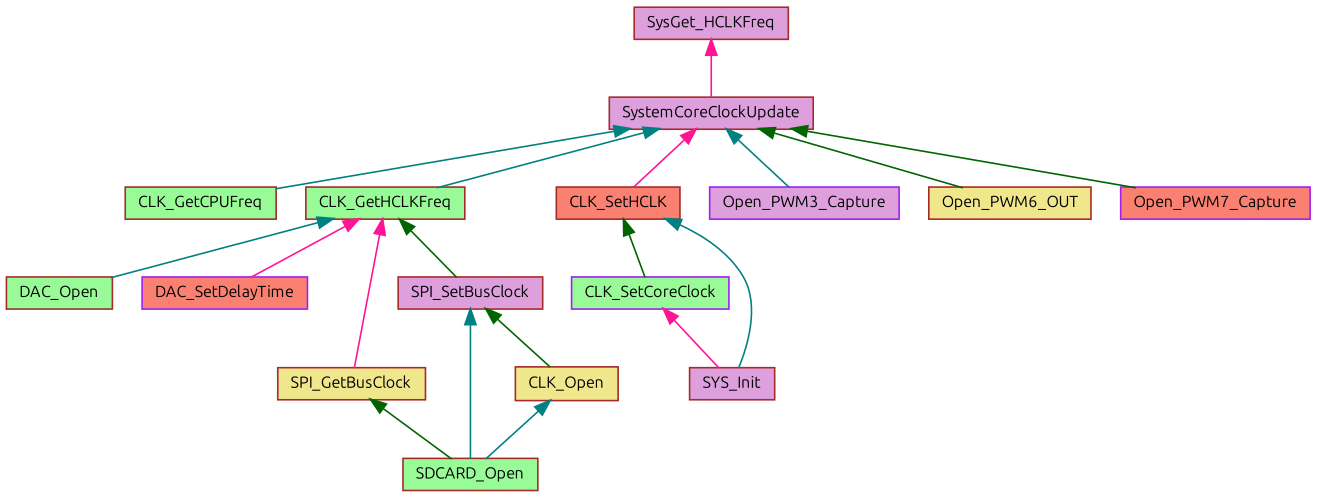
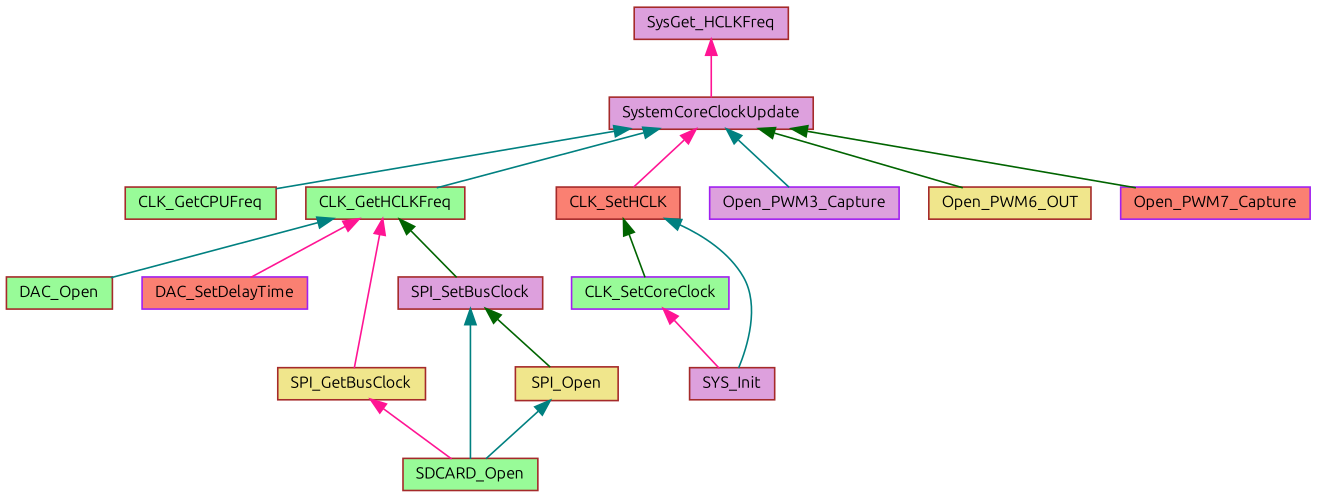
node "CLK_Open": label "CLK_Open" -> "SPI_Open"
edge "SDCARD_Open" -> "SPI_GetBusClock": color darkgreen -> deeppink
